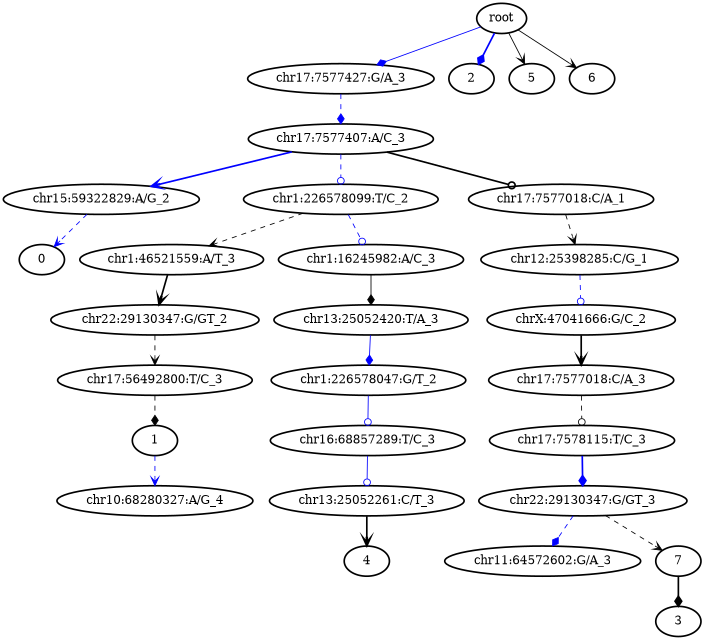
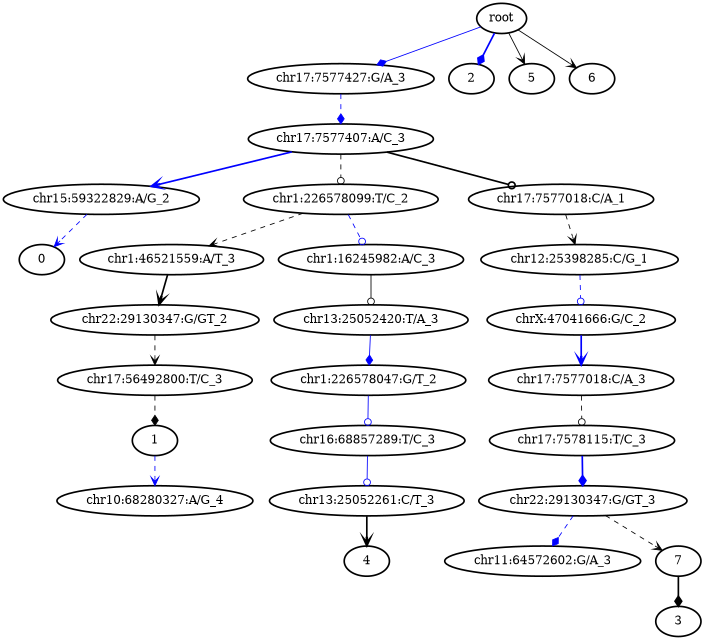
edge "chr17:7577407:A/C_3" -> "chr1:226578099:T/C_2": color blue -> black
edge "chr1:16245982:A/C_3" -> "chr13:25052420:T/A_3": arrowhead diamond -> odot
edge "chrX:47041666:G/C_2" -> "chr17:7577018:C/A_3": color black -> blue
